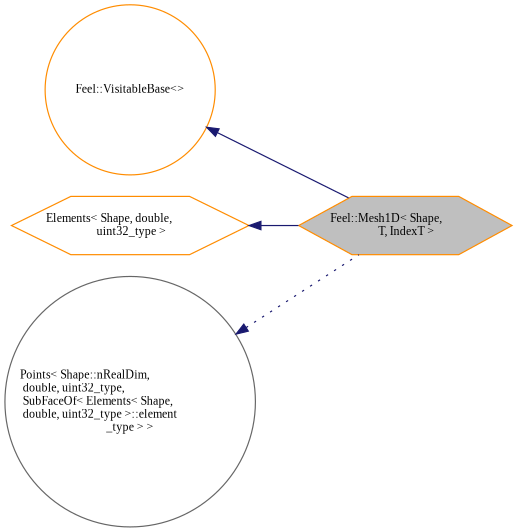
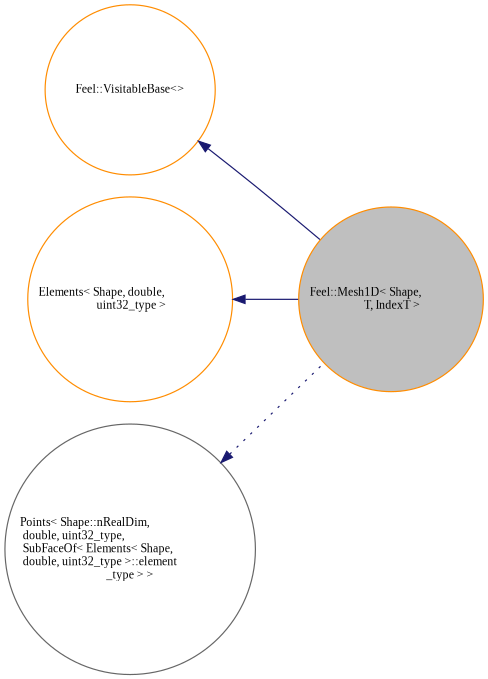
node "Elements< Shape, double, uint32_type >": shape hexagon -> circle
node "Feel::Mesh1D< Shape, T, IndexT >": shape hexagon -> circle
